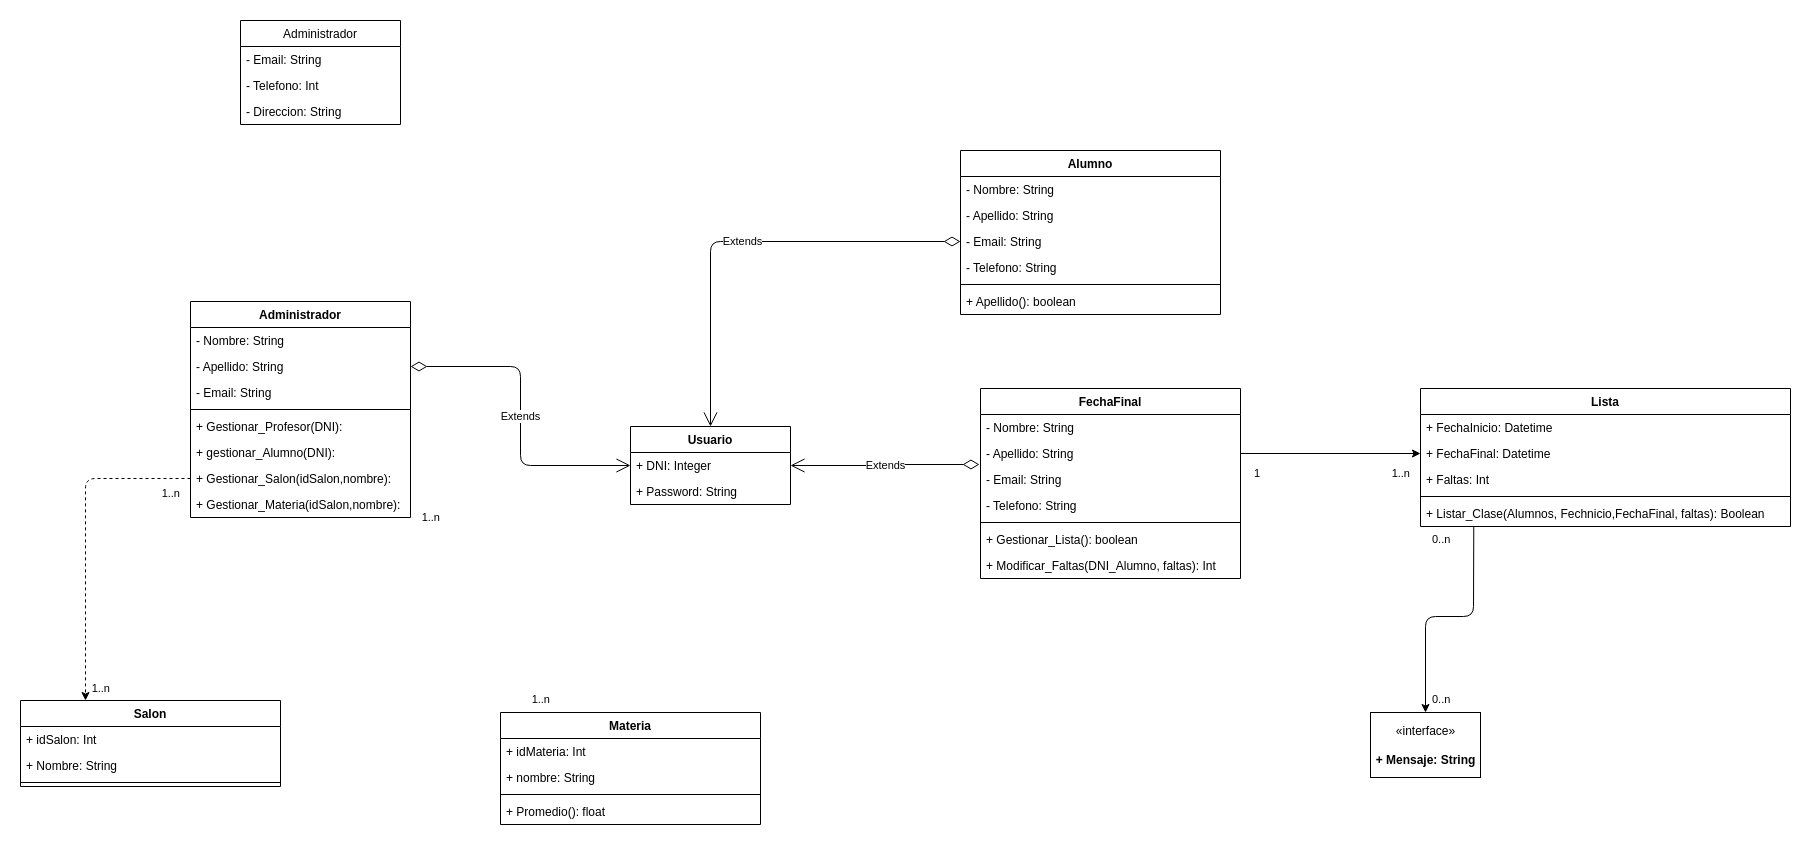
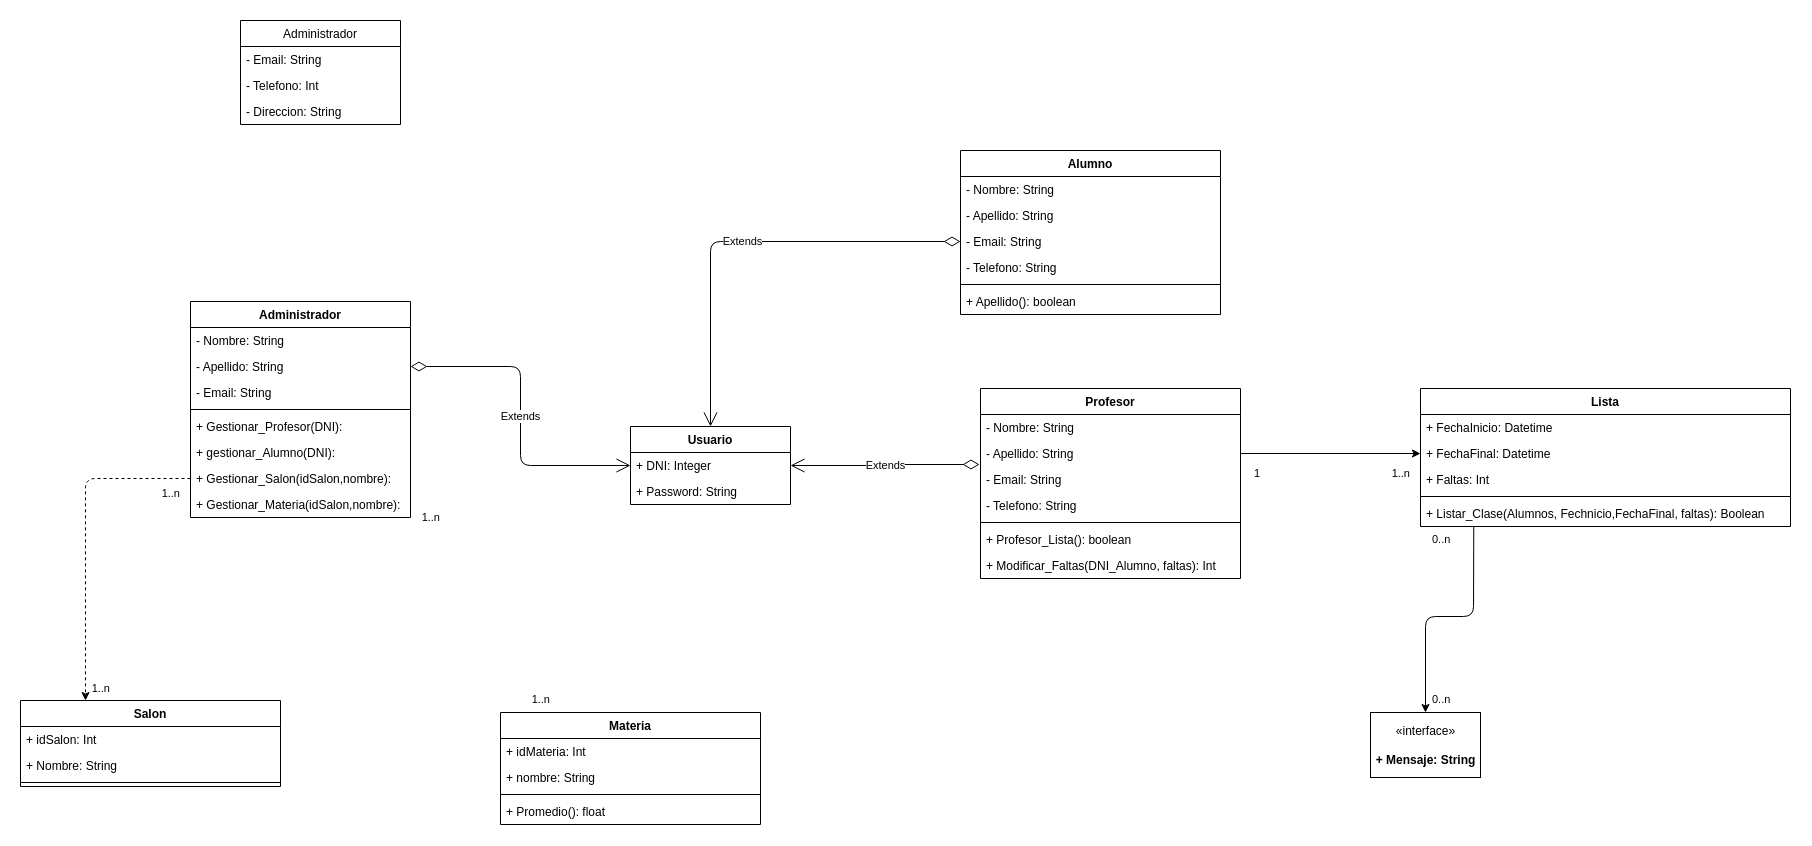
node "FechaFinal": label "FechaFinal" -> "Profesor"
node "+ Gestionar_Lista(): boolean": label "+ Gestionar_Lista(): boolean" -> "+ Profesor_Lista(): boolean"
